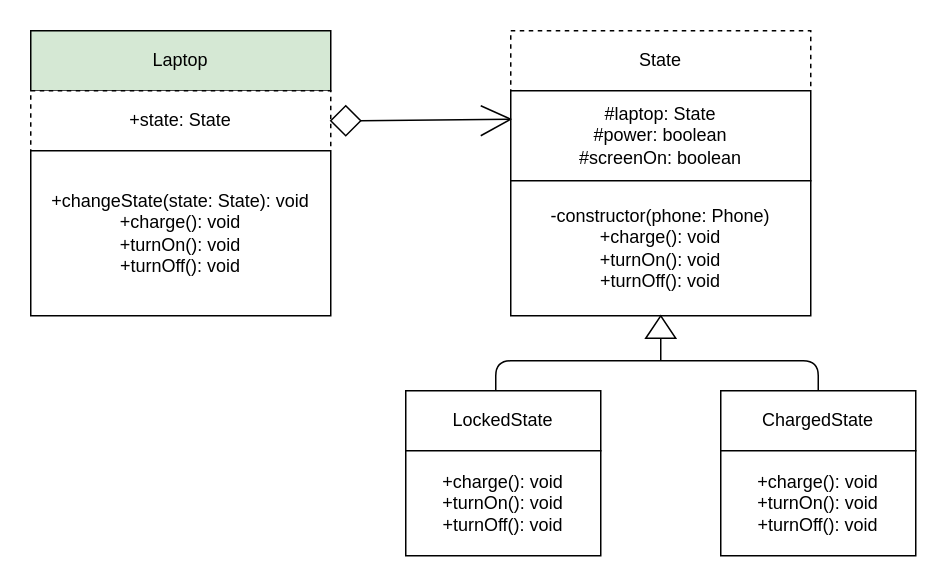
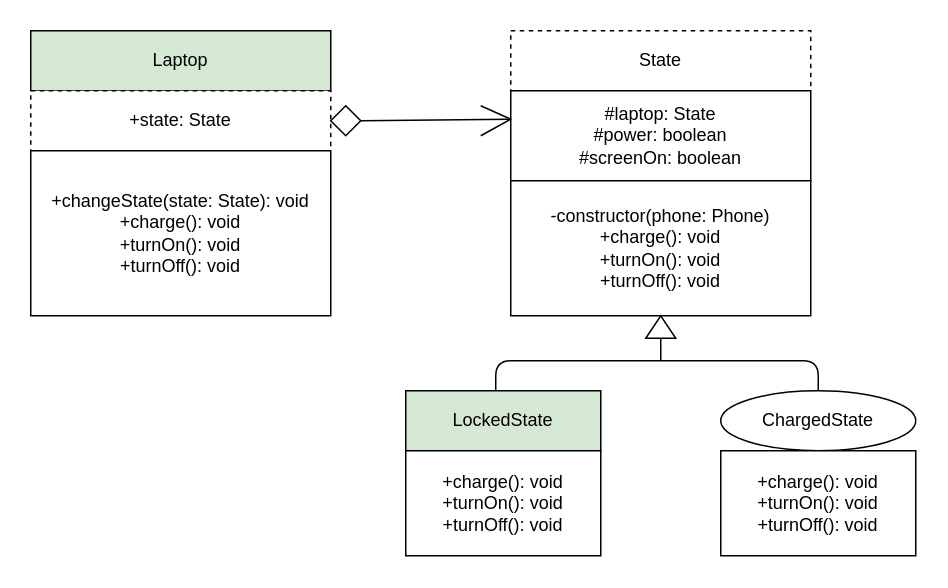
node "LockedState": fillcolor #ffffff -> #d5e8d4
node "ChargedState": shape rectangle -> ellipse
